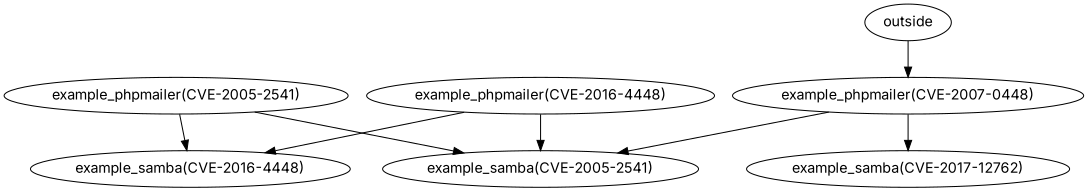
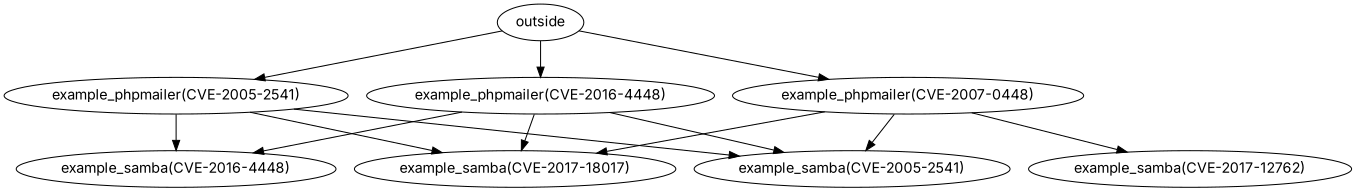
edge "outside" -> "example_phpmailer(CVE-2005-2541)": added
edge "outside" -> "example_phpmailer(CVE-2016-4448)": added
node "example_samba(CVE-2017-18017)": added
